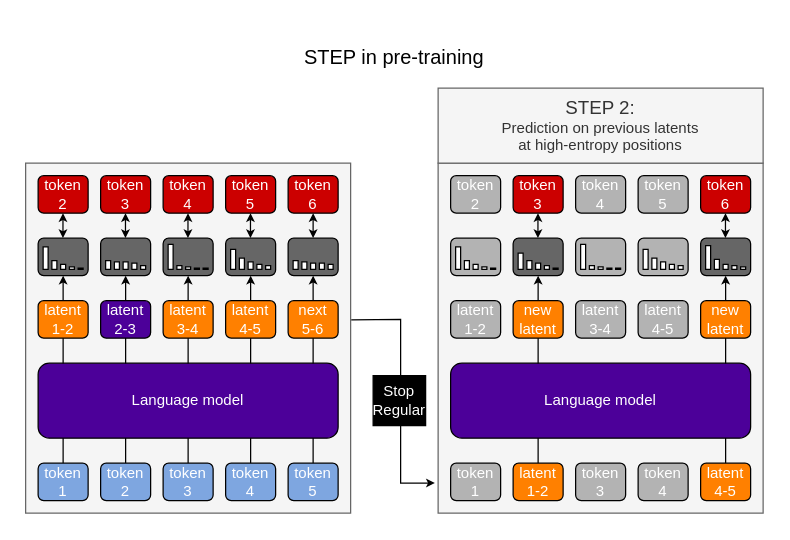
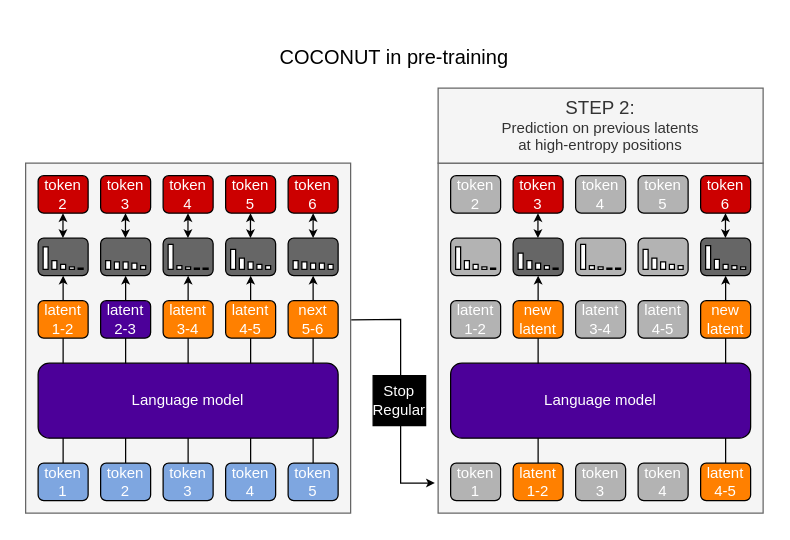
node "STEP in pre-training": label "STEP in pre-training" -> "COCONUT in pre-training"
